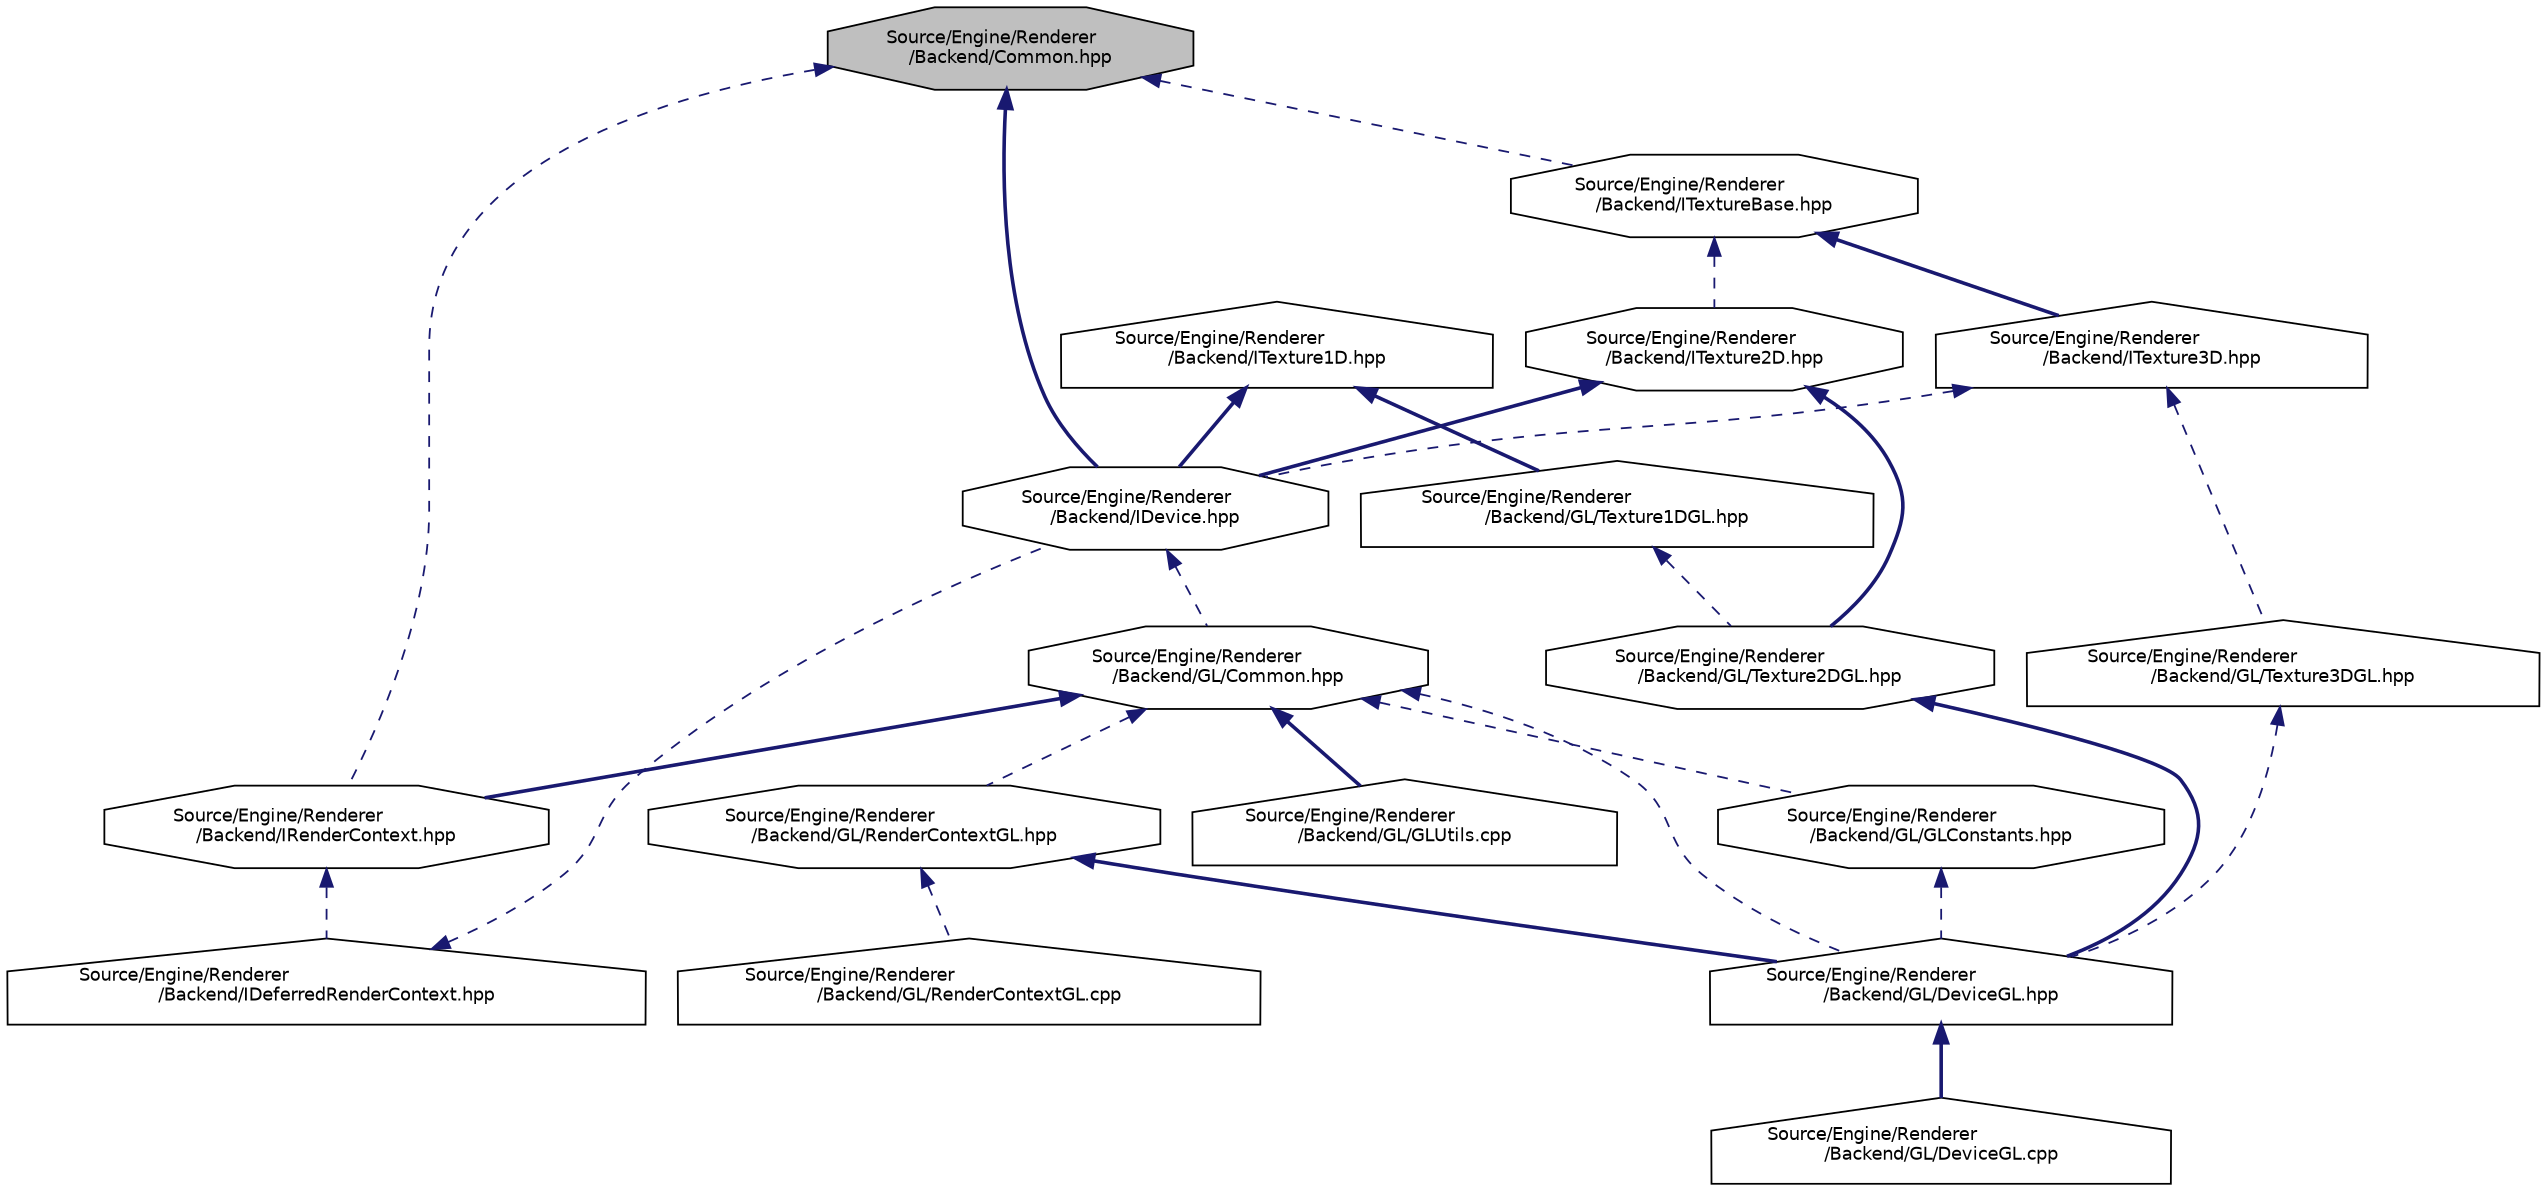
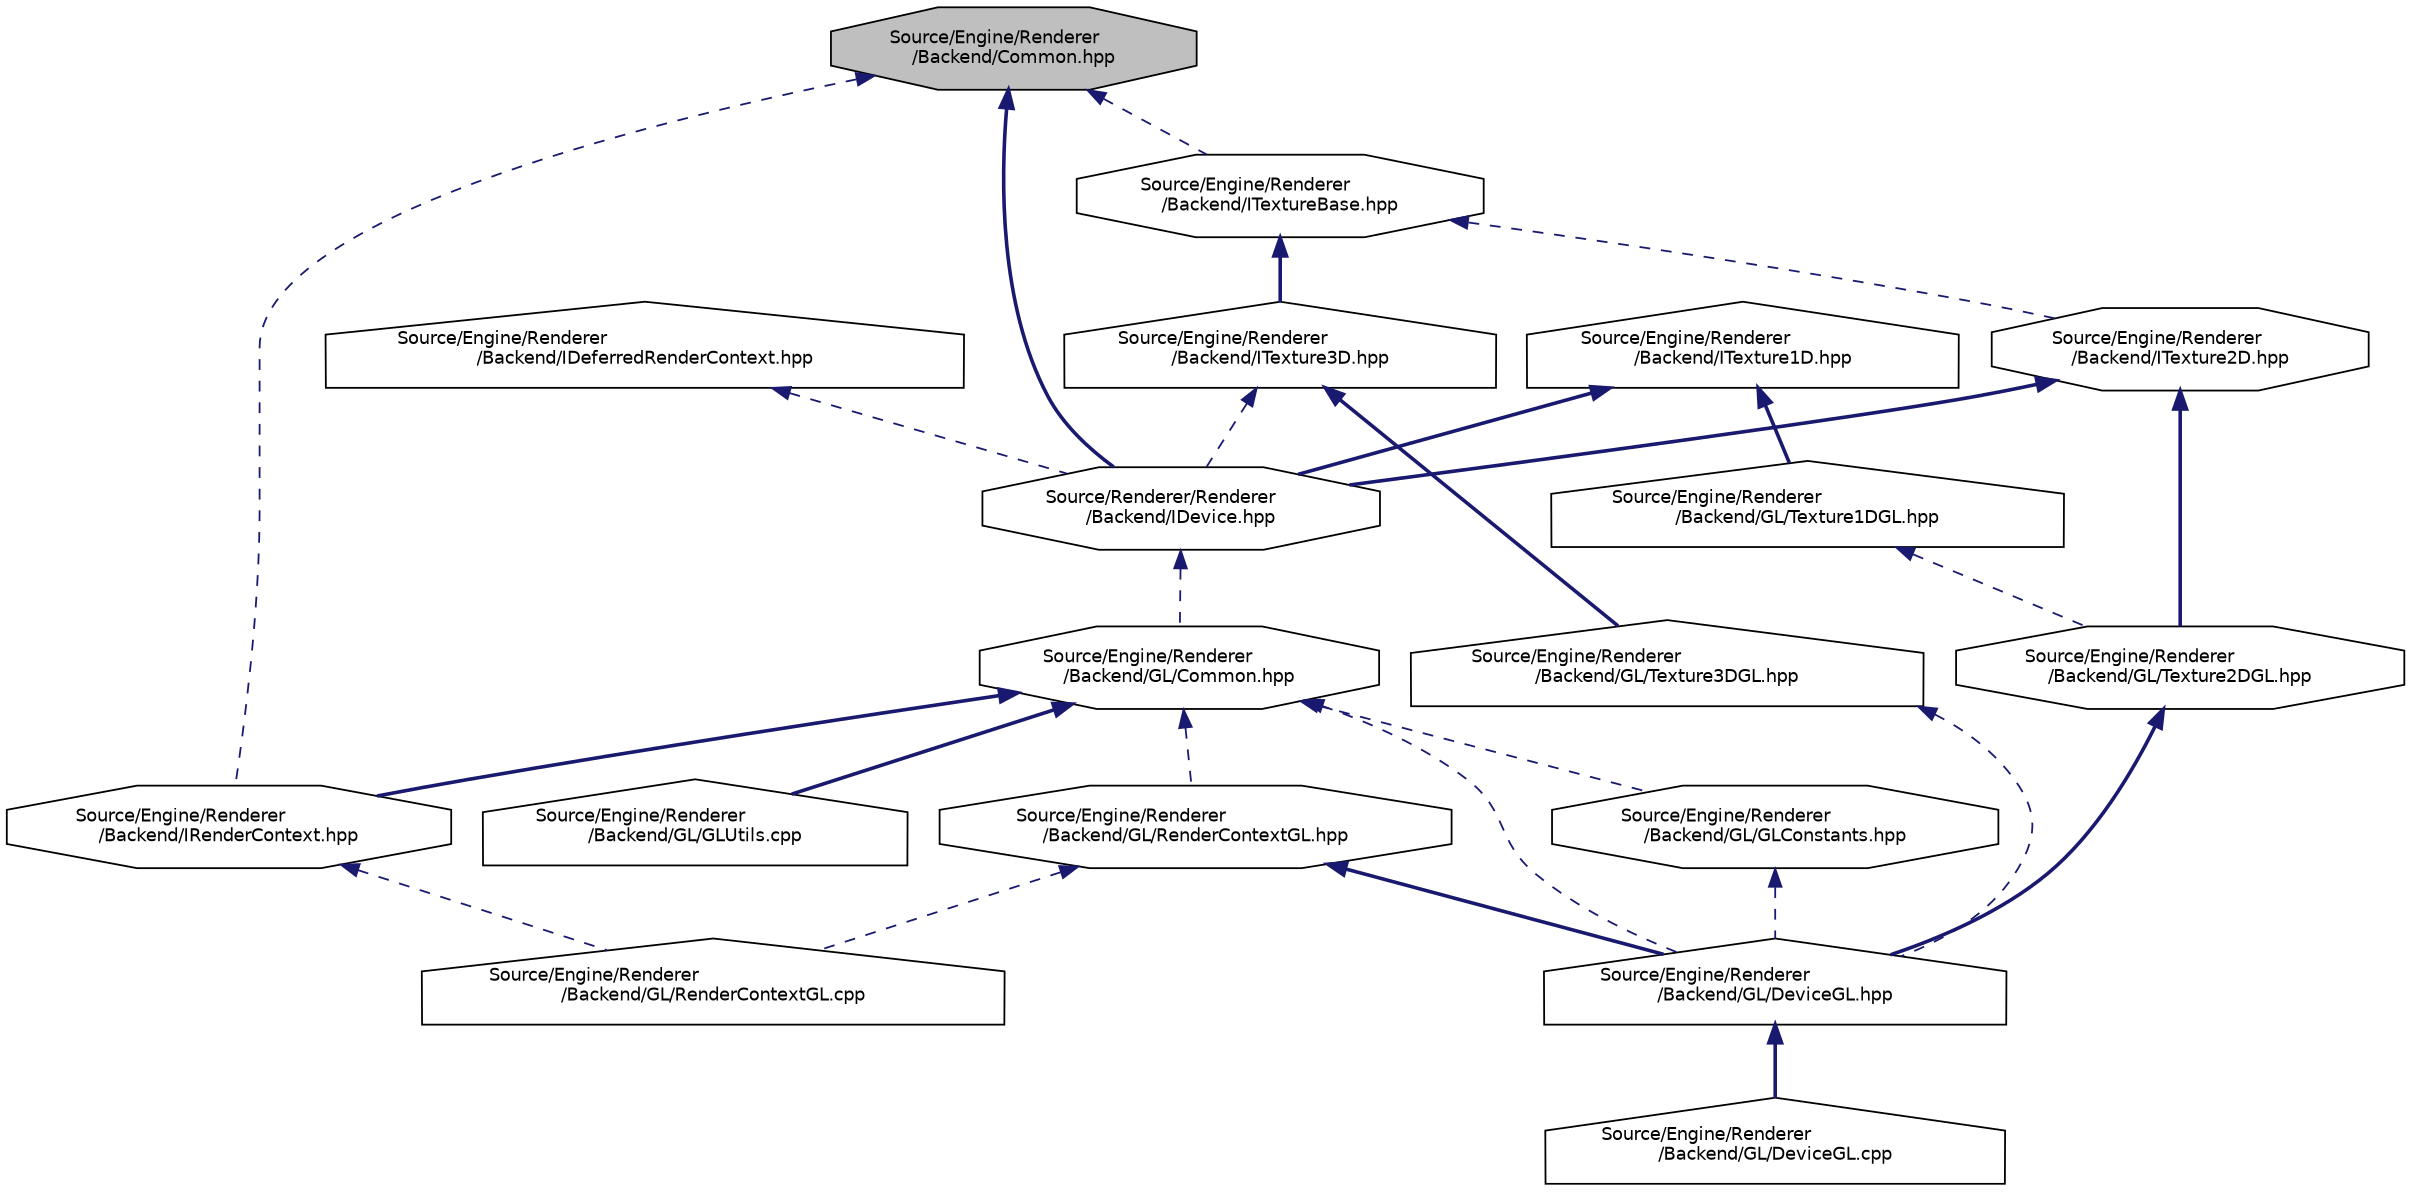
node "Source/Engine/Renderer /Backend/IDevice.hpp": label "Source/Engine/Renderer /Backend/IDevice.hpp" -> "Source/Renderer/Renderer /Backend/IDevice.hpp"
edge "Source/Engine/Renderer /Backend/GL/Texture3DGL.hpp" -> "Source/Engine/Renderer /Backend/ITexture3D.hpp": style dashed -> bold
edge "Source/Engine/Renderer /Backend/IDeferredRenderContext.hpp" -> "Source/Engine/Renderer /Backend/IRenderContext.hpp": now "Source/Engine/Renderer /Backend/GL/RenderContextGL.cpp" -> "Source/Engine/Renderer /Backend/IRenderContext.hpp"
